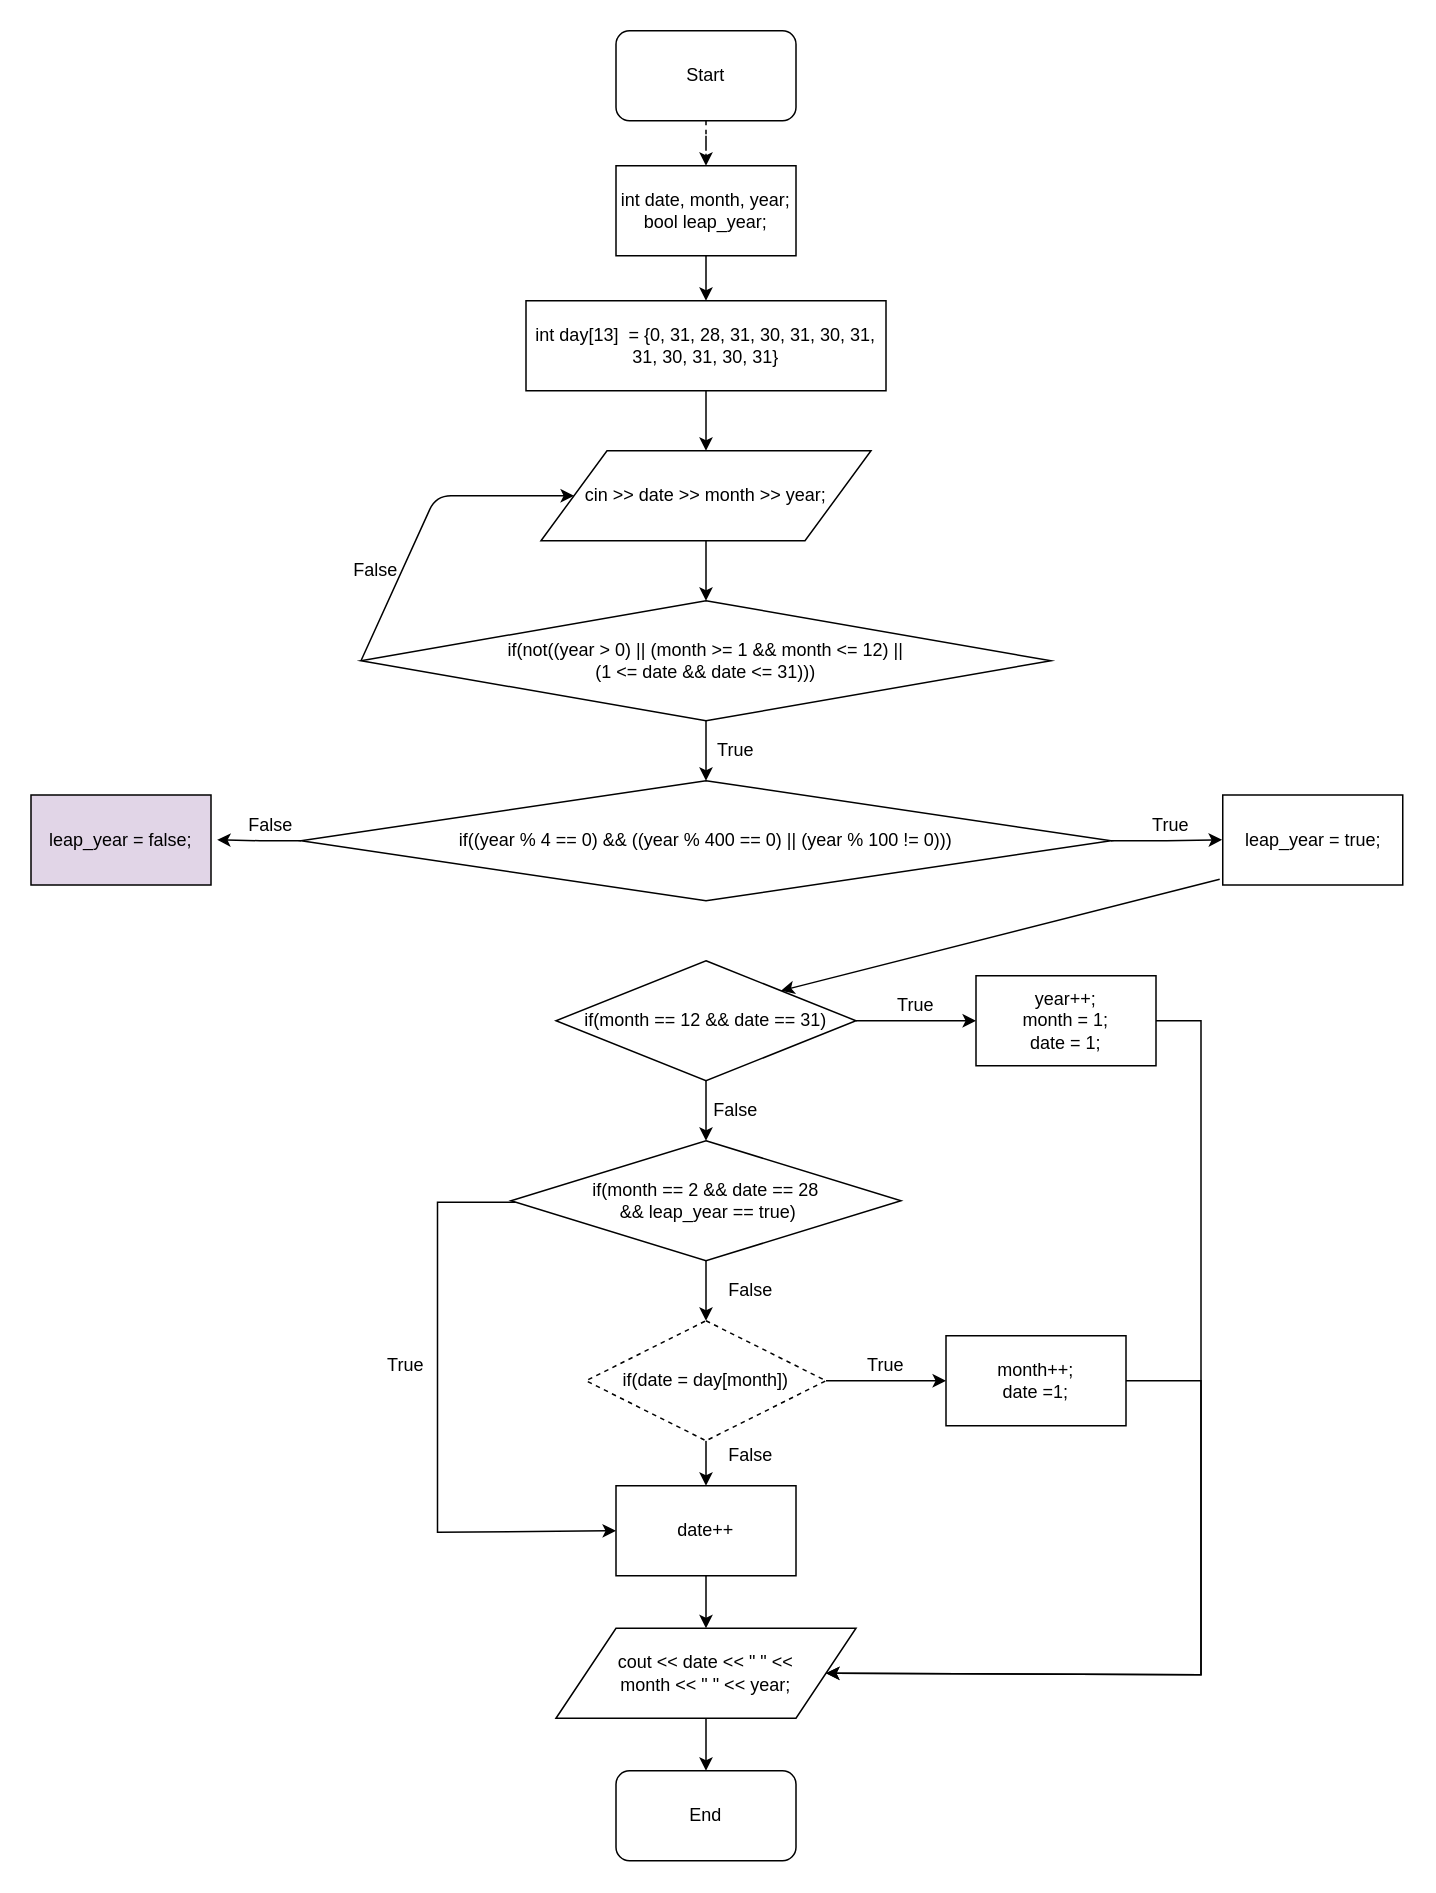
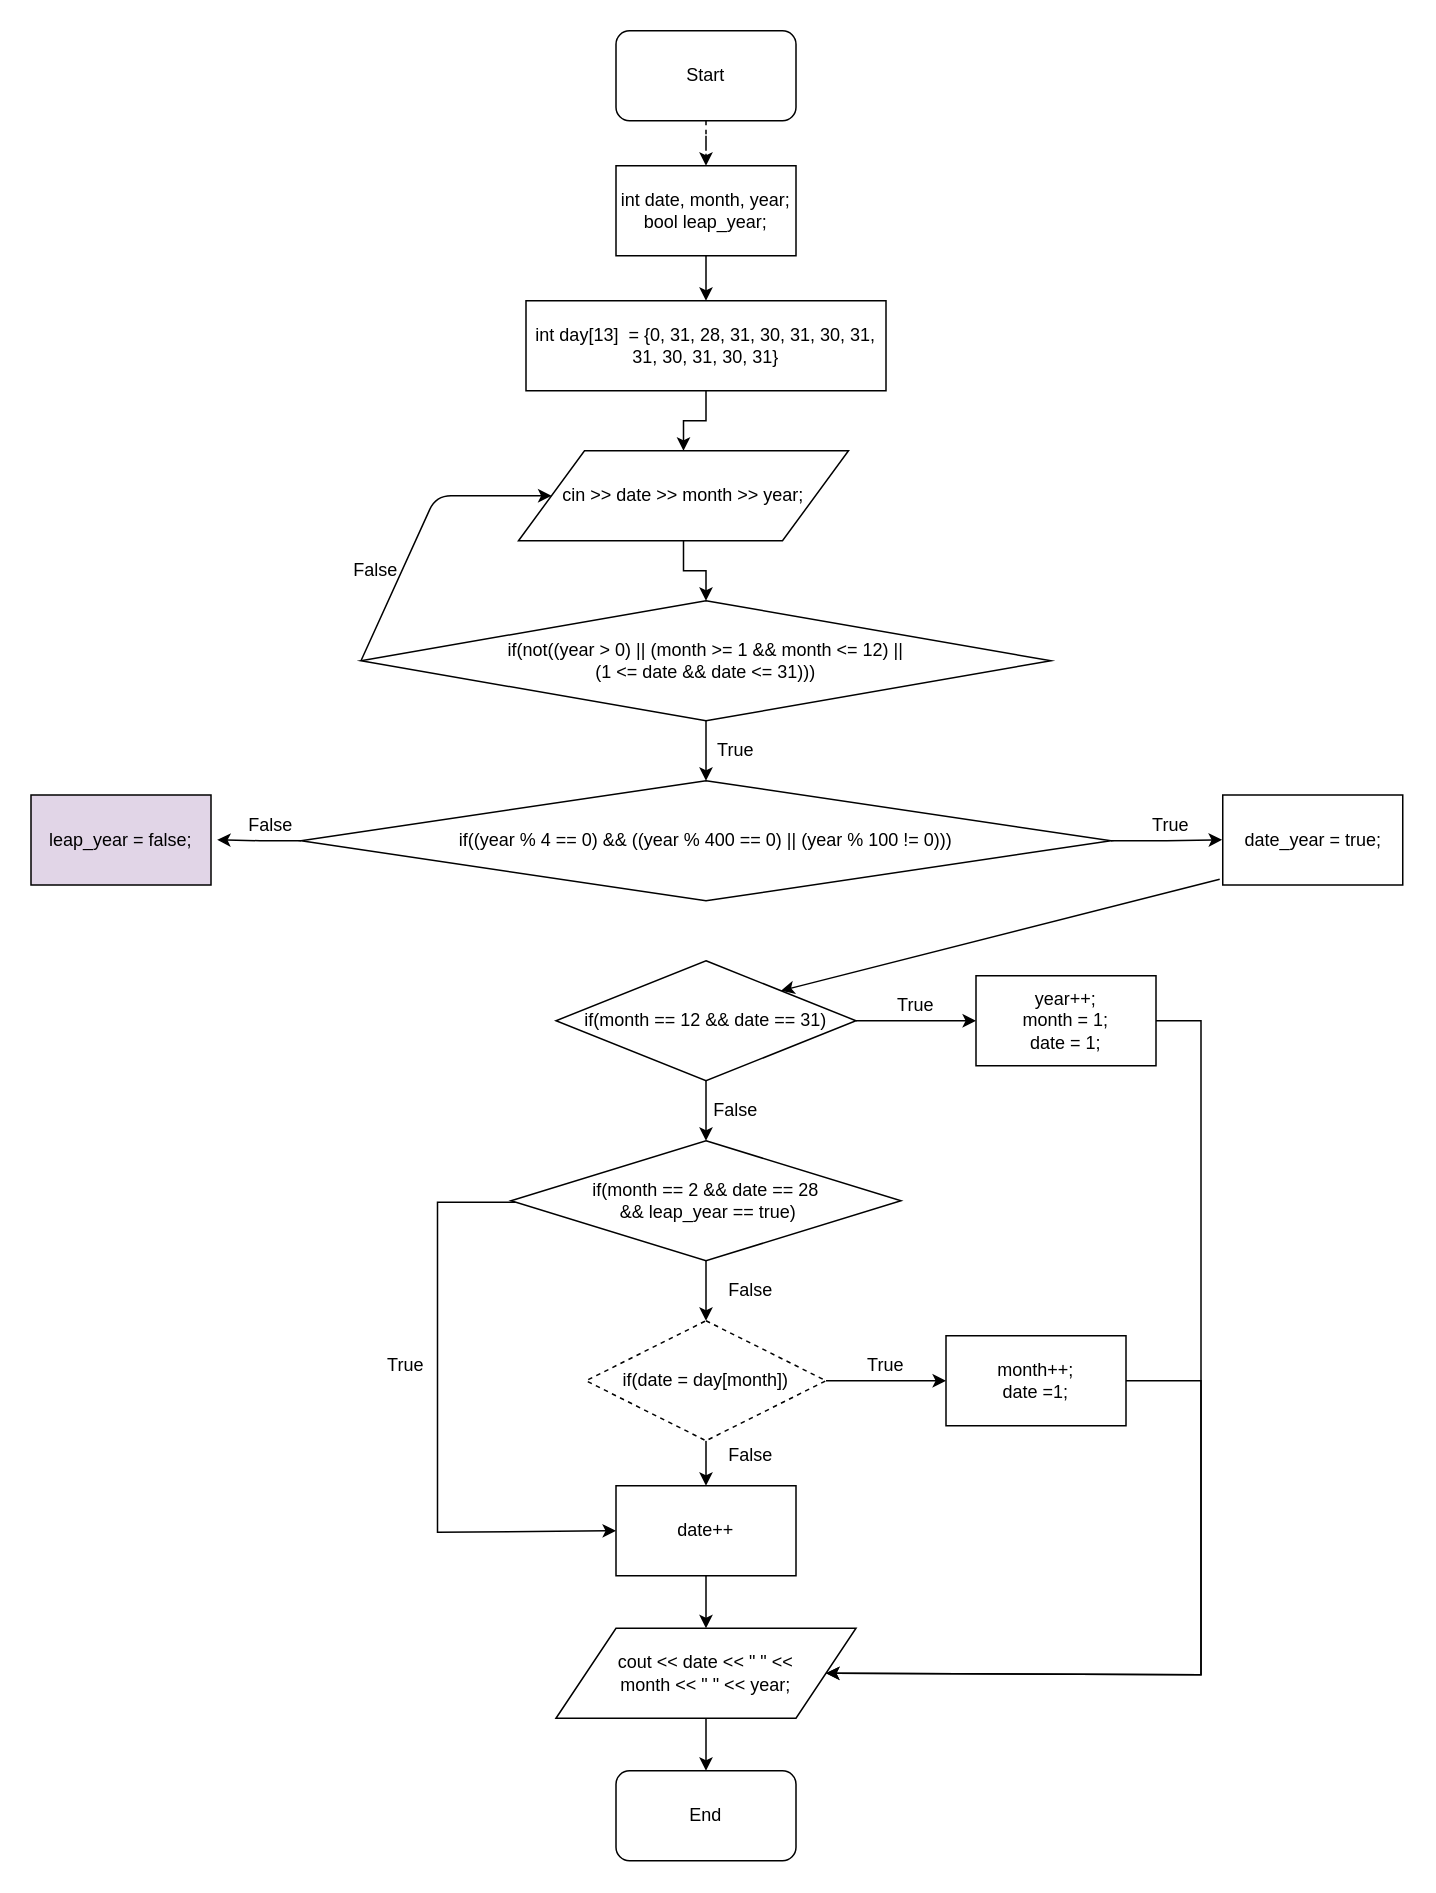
node "cin >> date >> month >> year;": moved (706, 496) -> (683, 496)
node "leap_year = true;": label "leap_year = true;" -> "date_year = true;"
